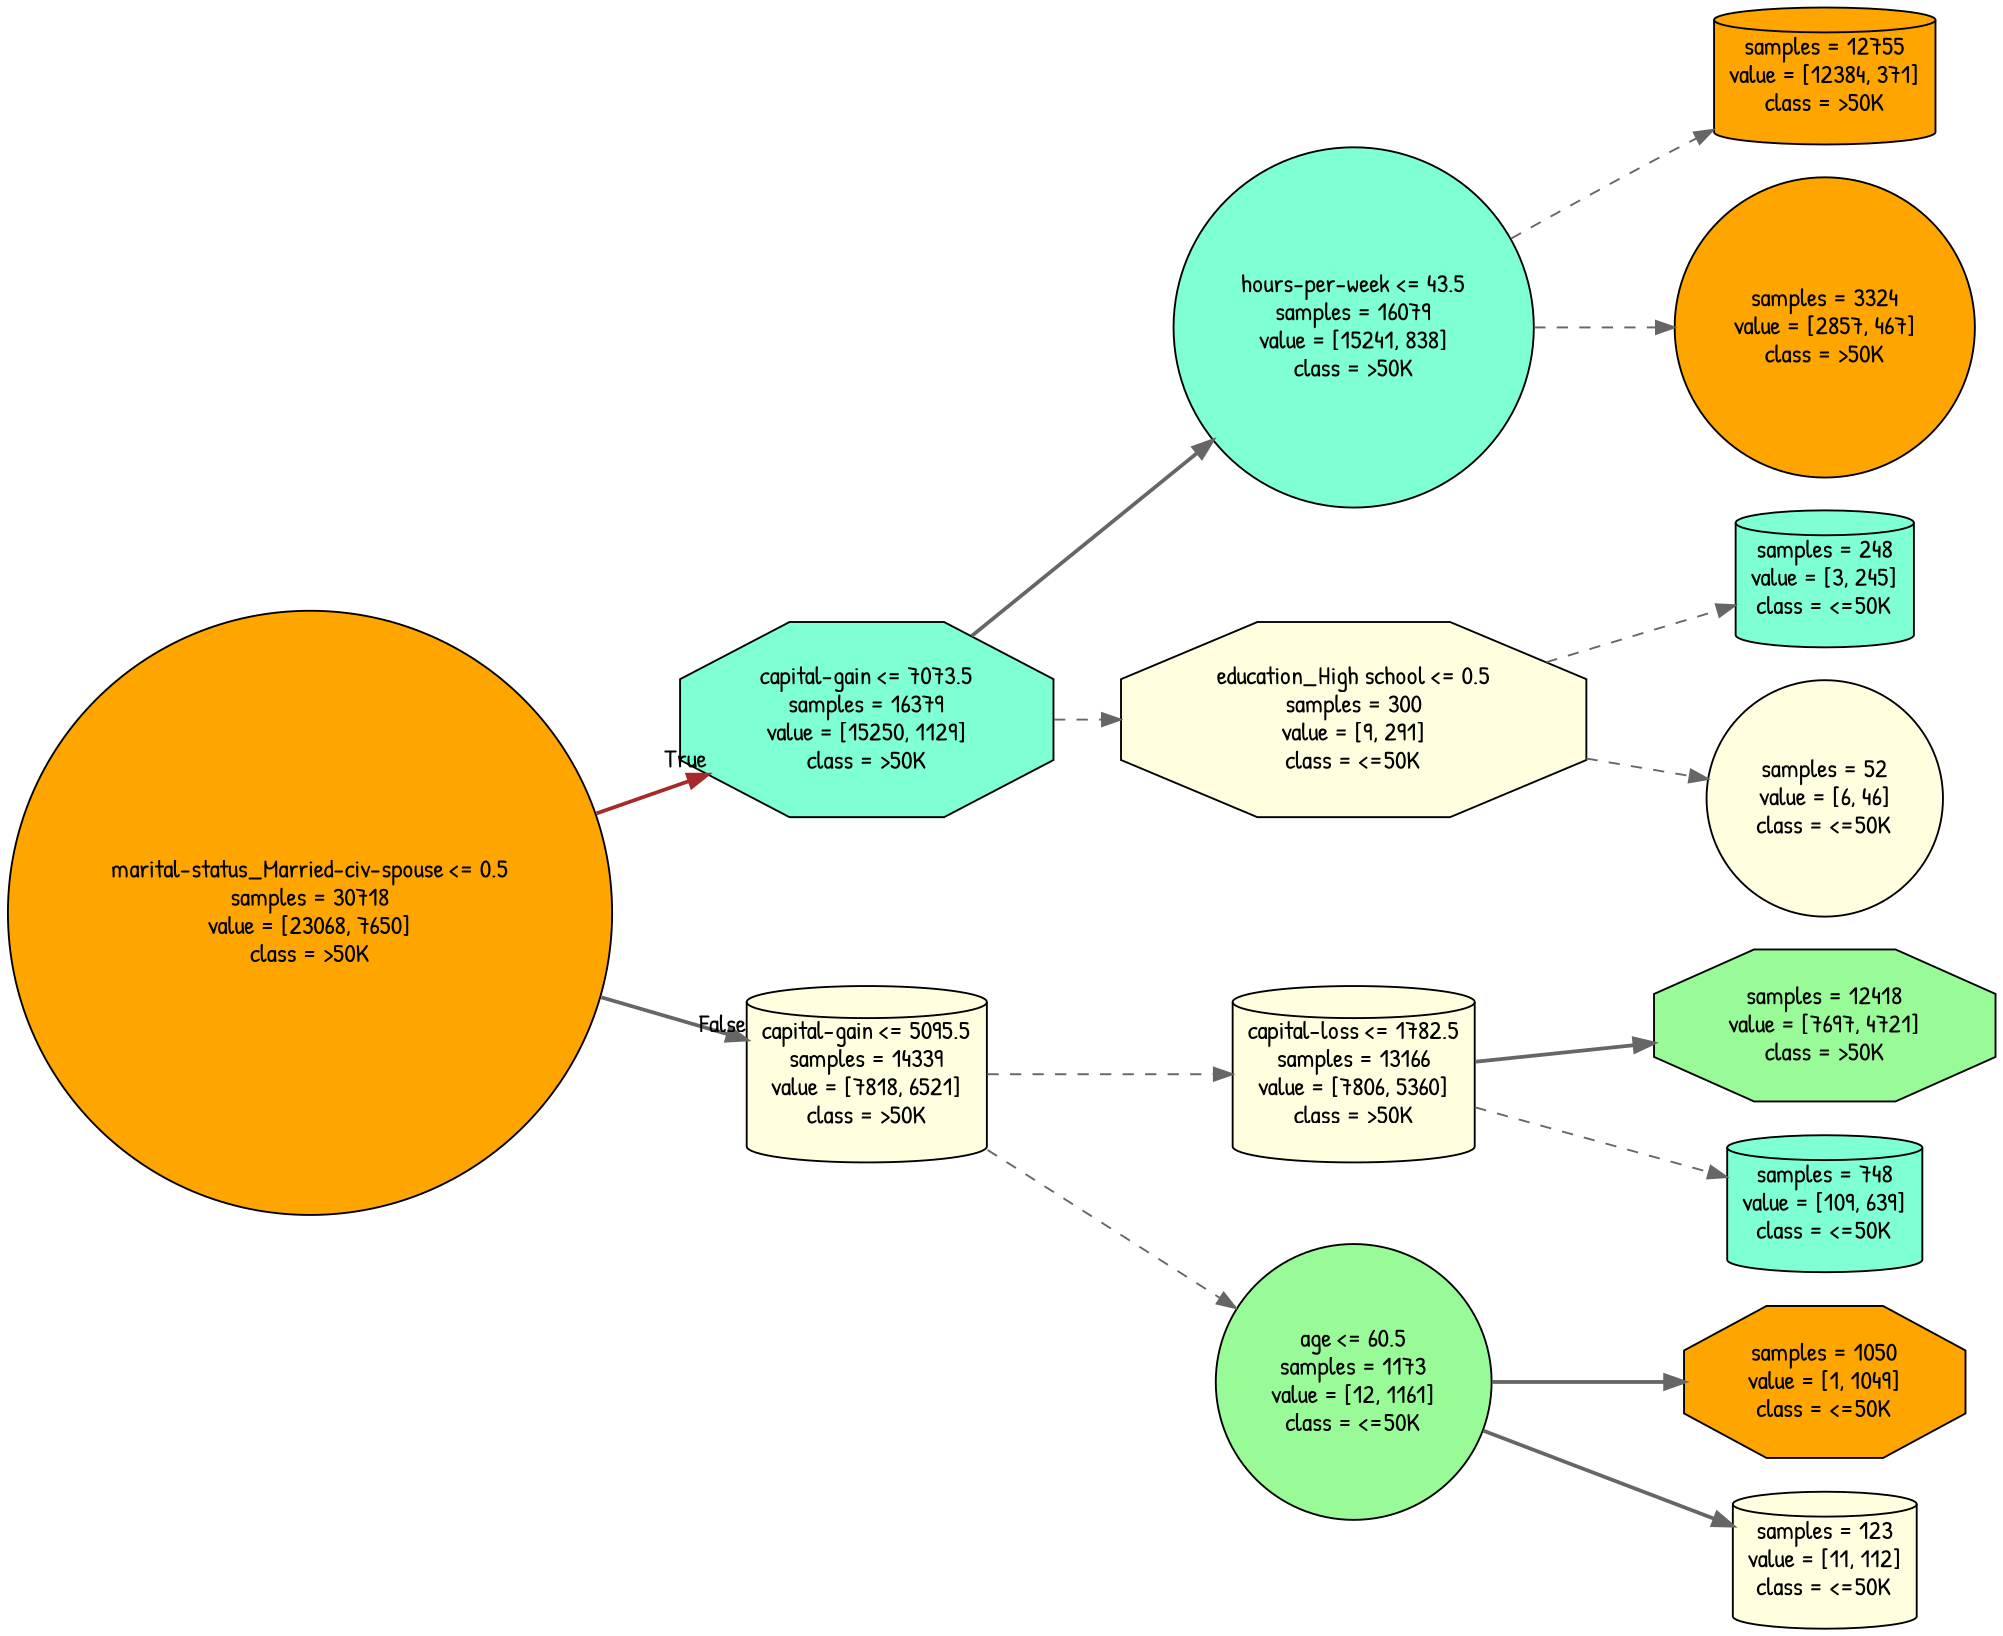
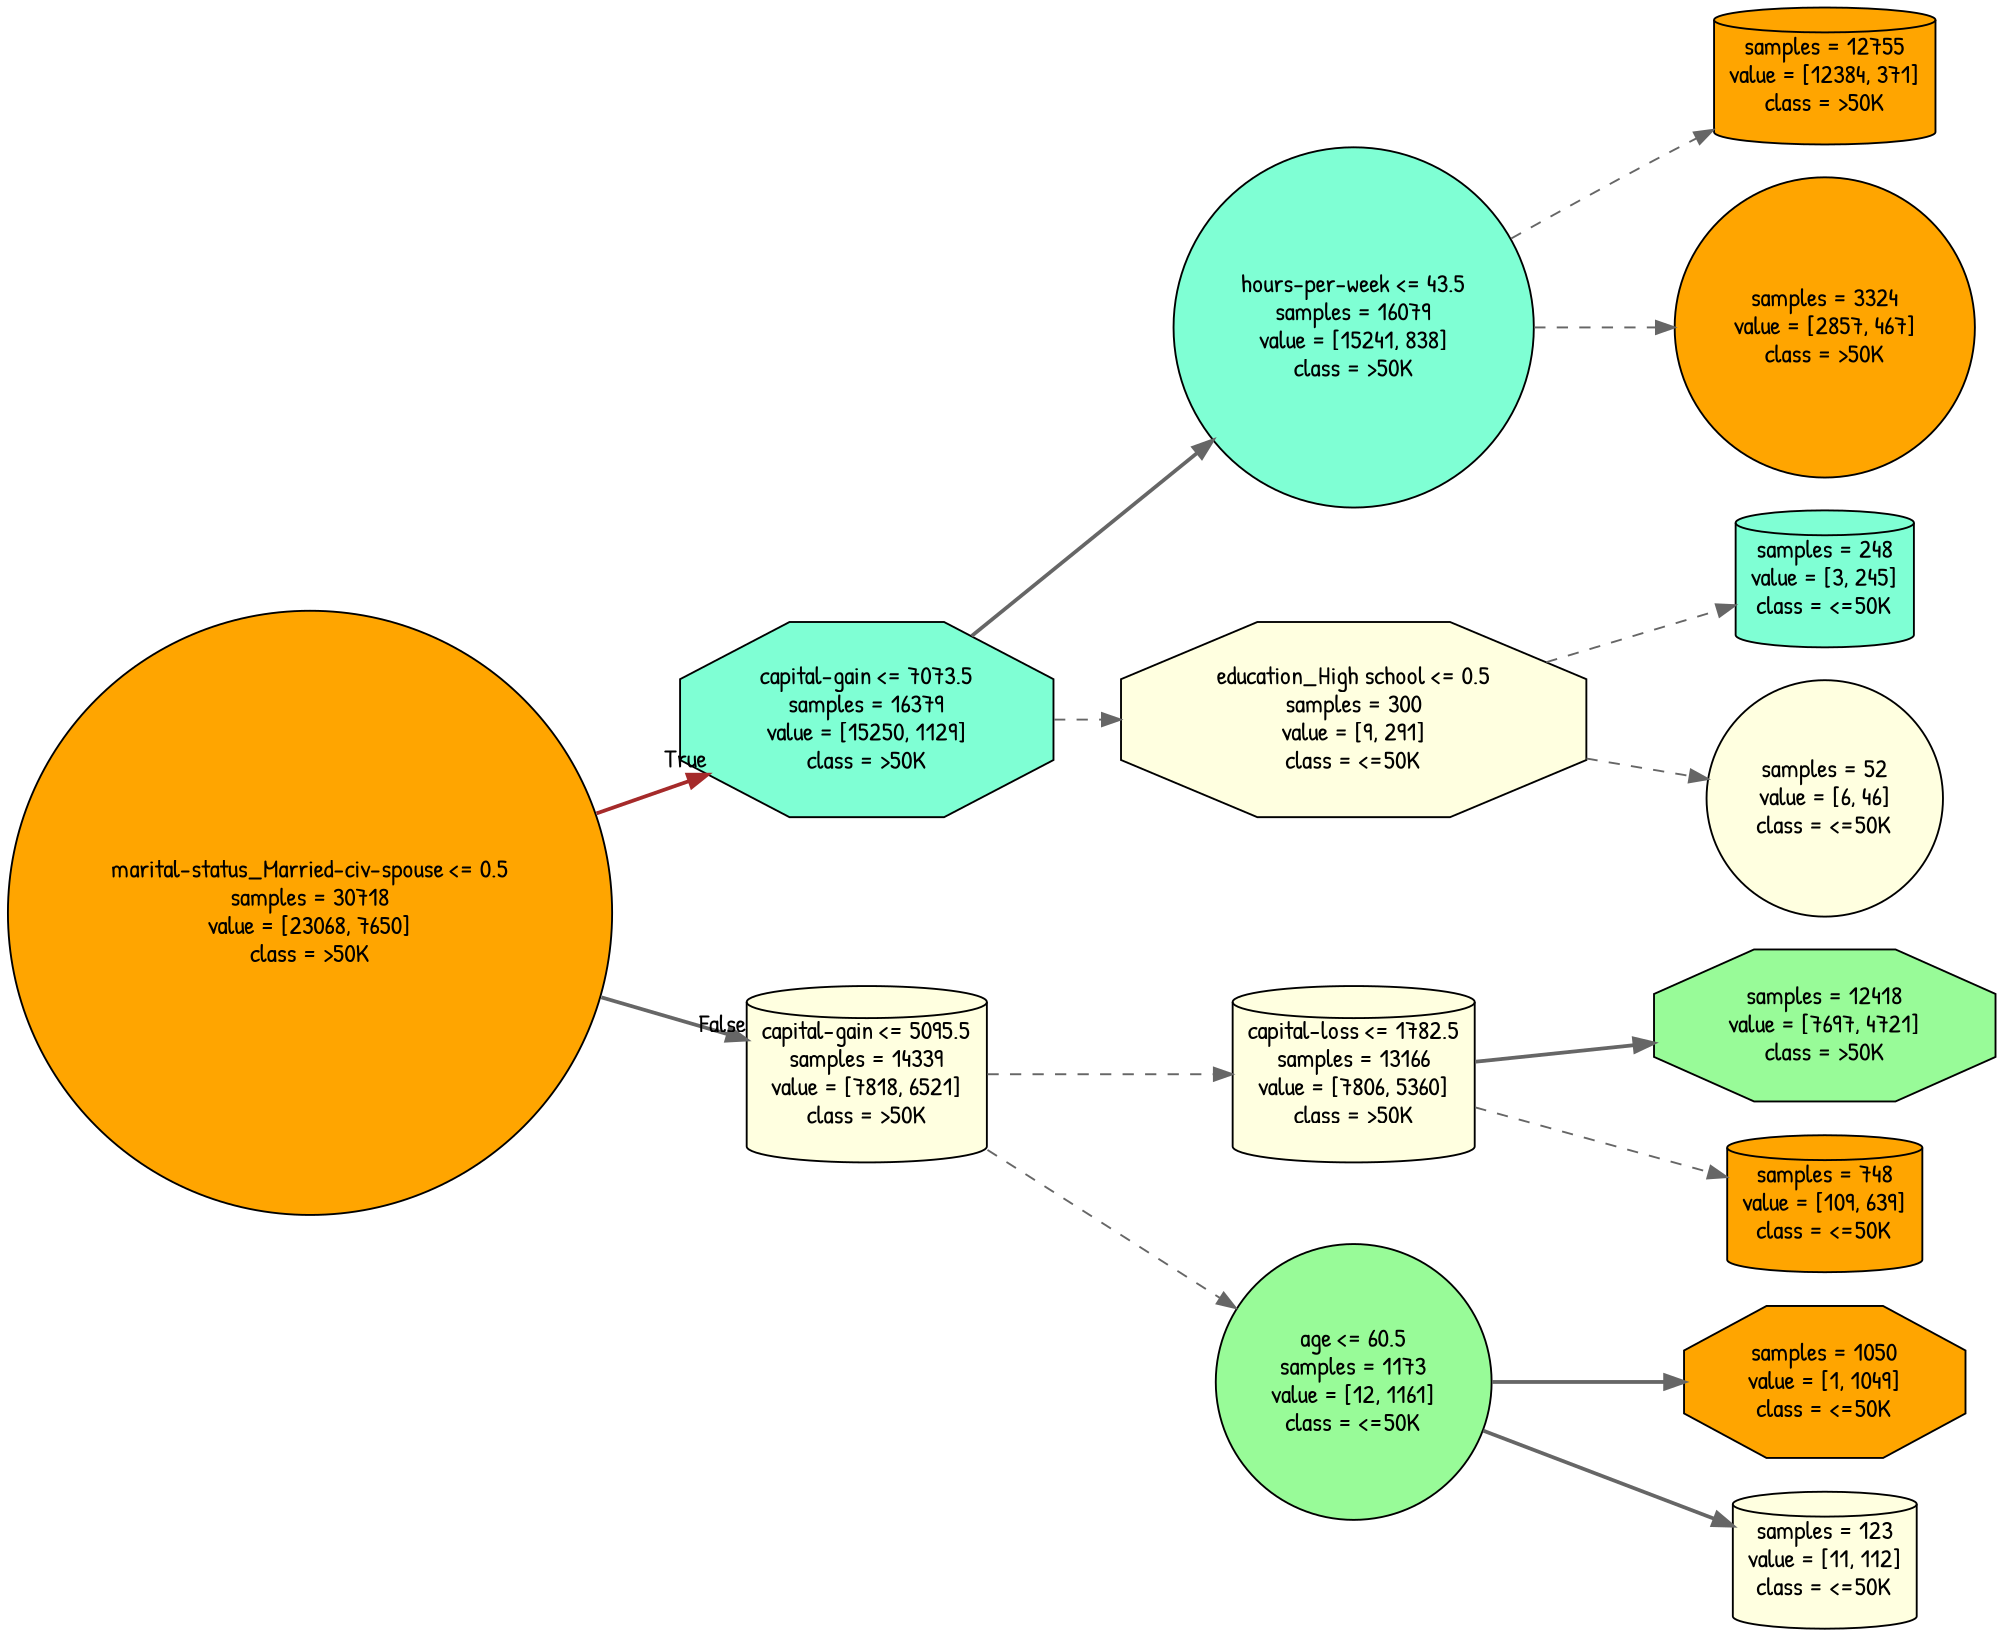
node "samples = 748 value = [109, 639] class = <=50K": fillcolor aquamarine -> orange
